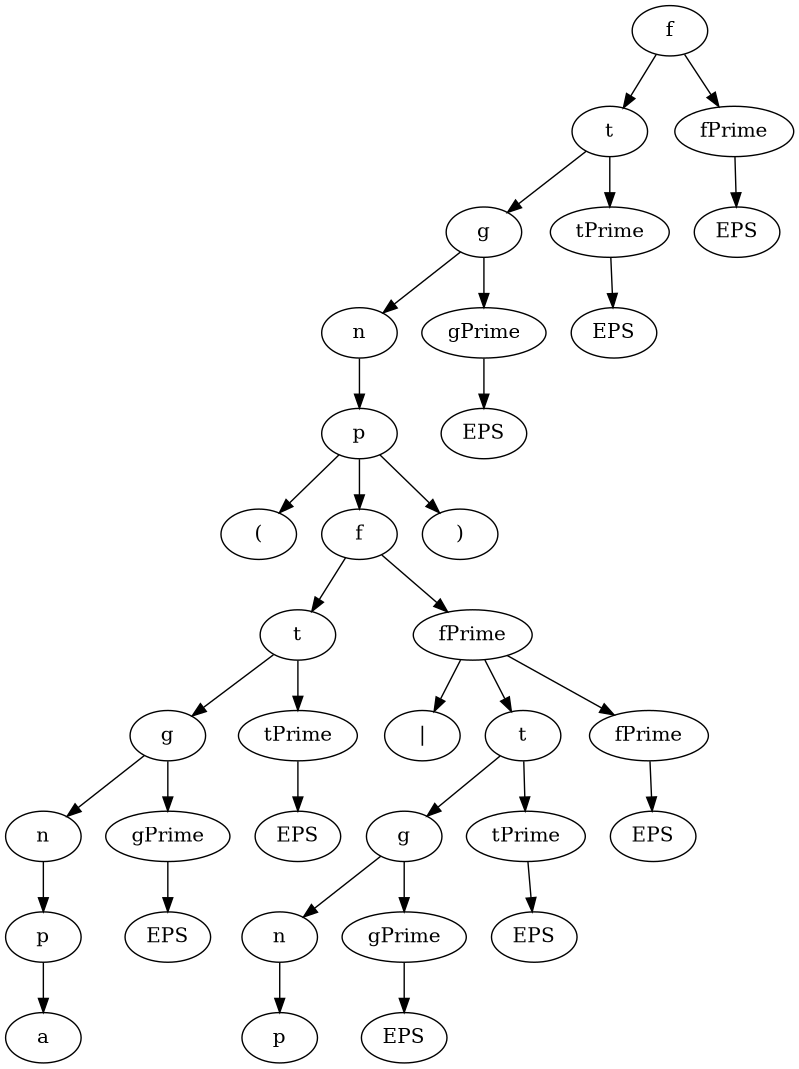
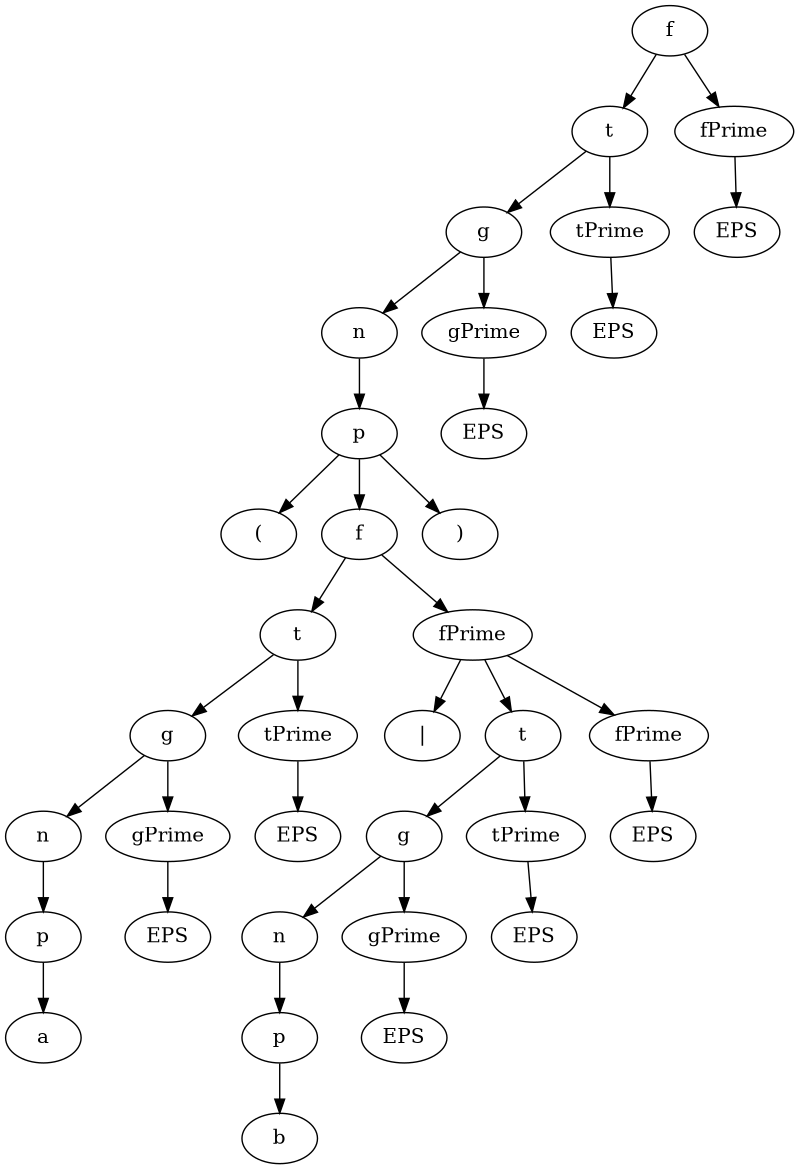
node "b": added
